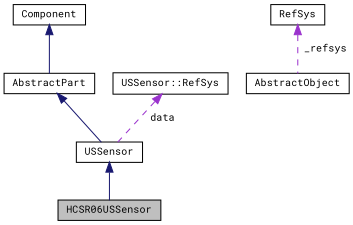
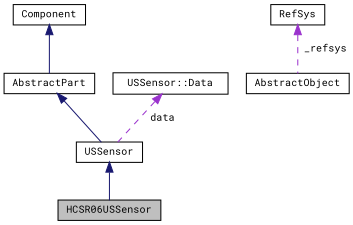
node "USSensor::RefSys": label "USSensor::RefSys" -> "USSensor::Data"
